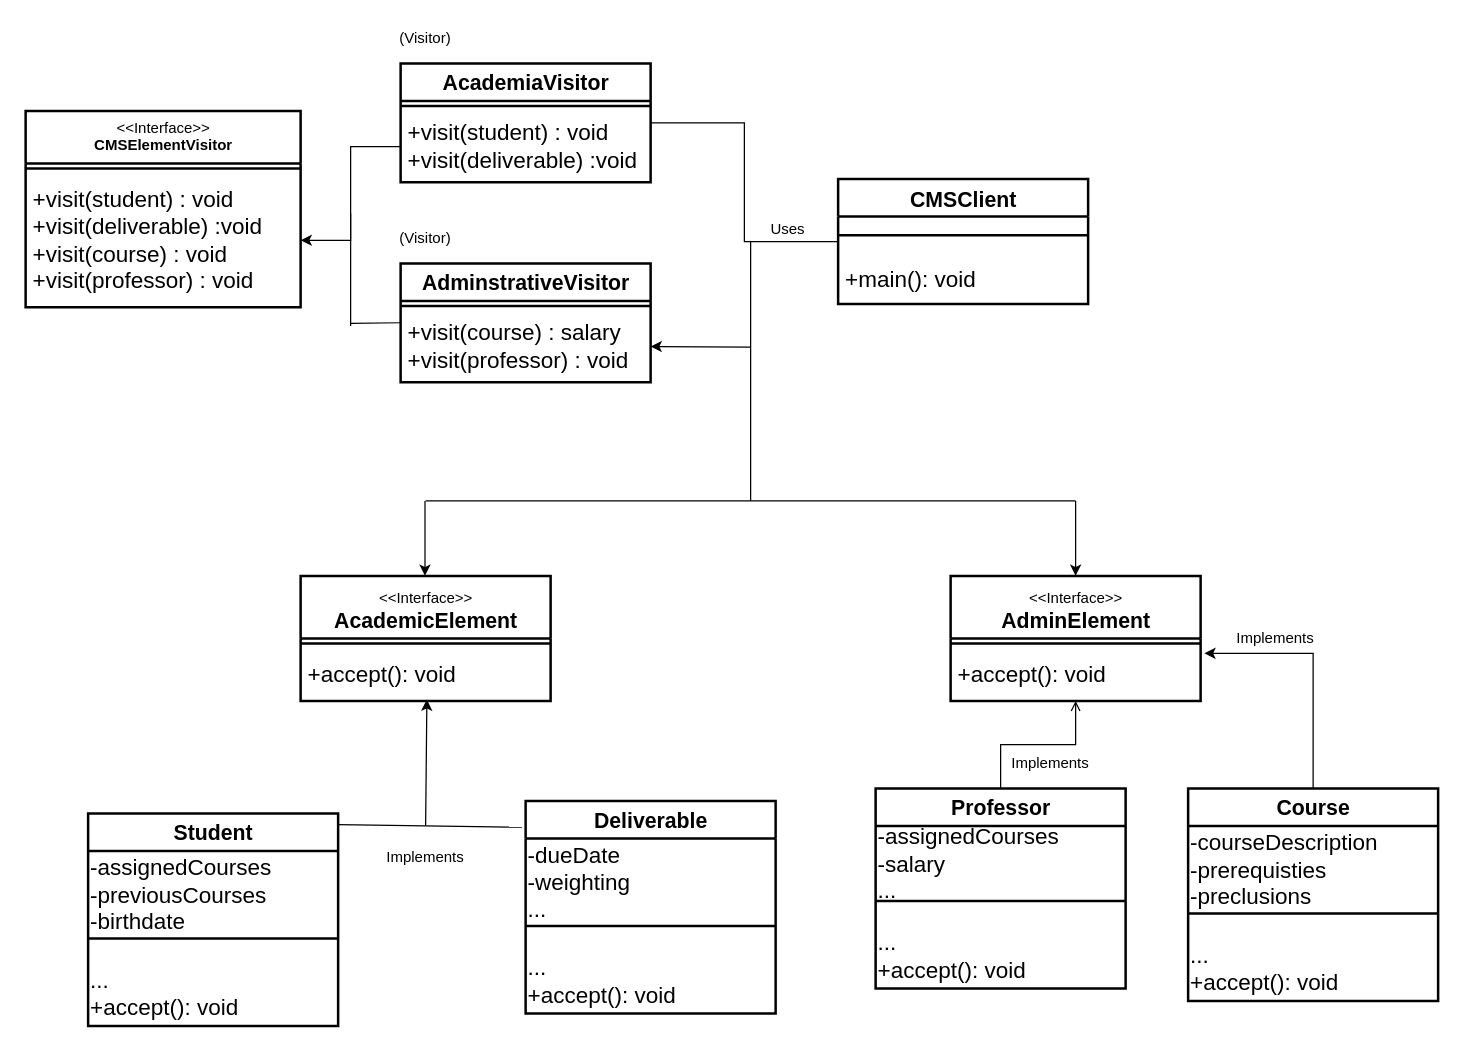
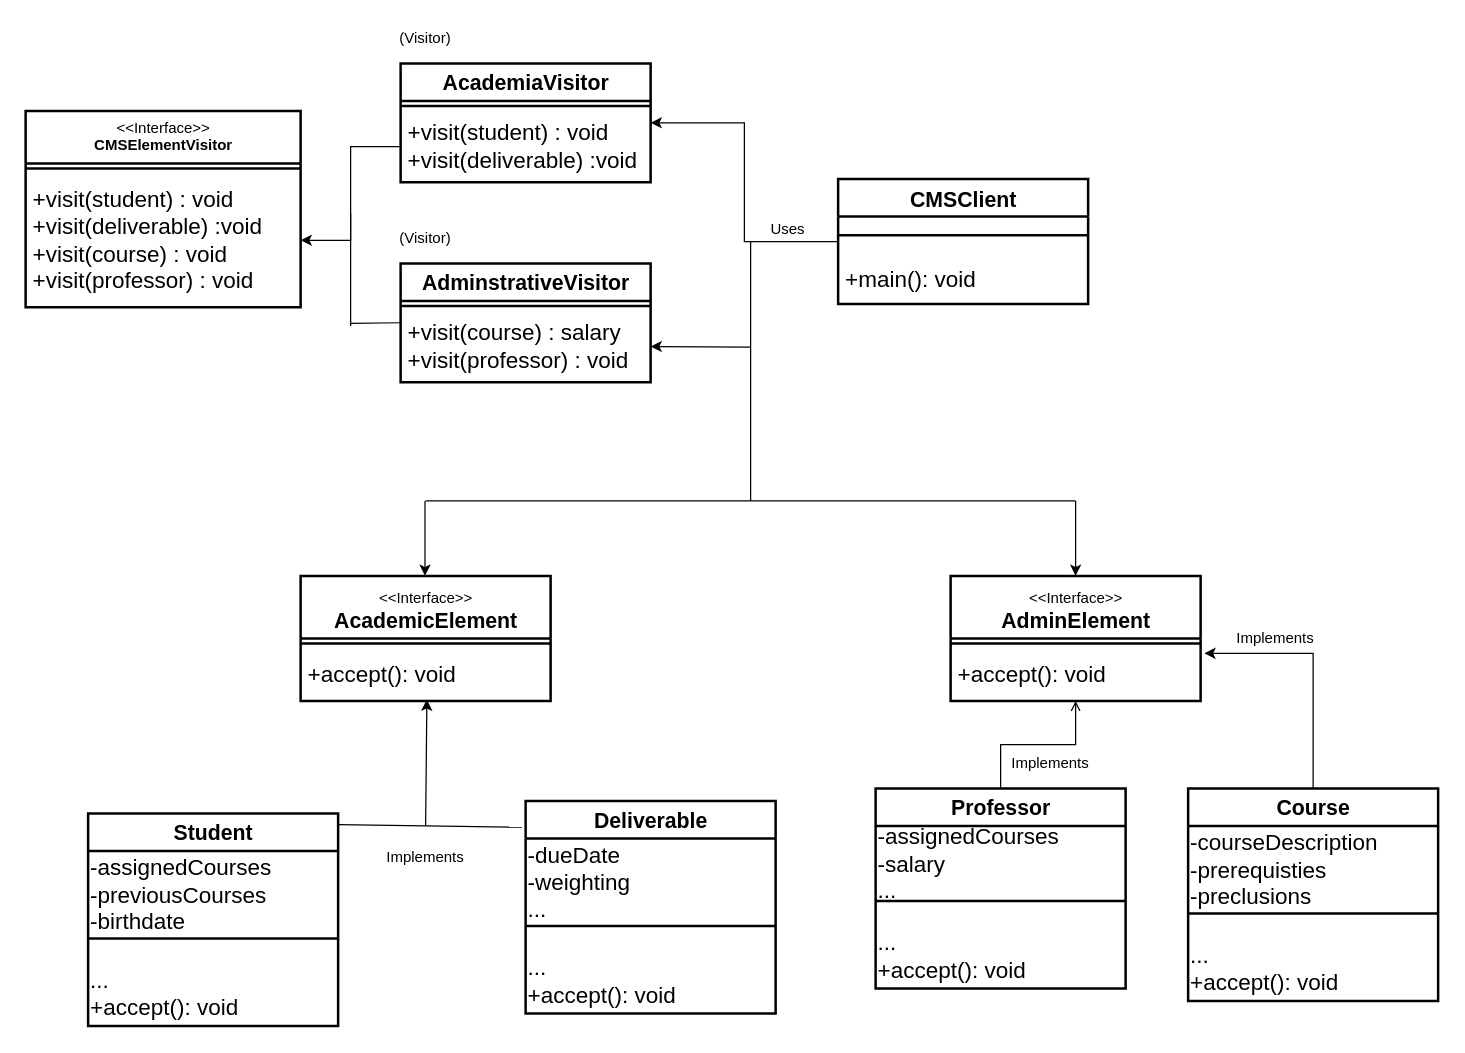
edge "AcademiaVisitor" -- "CMSClient": arrowhead none -> classic
